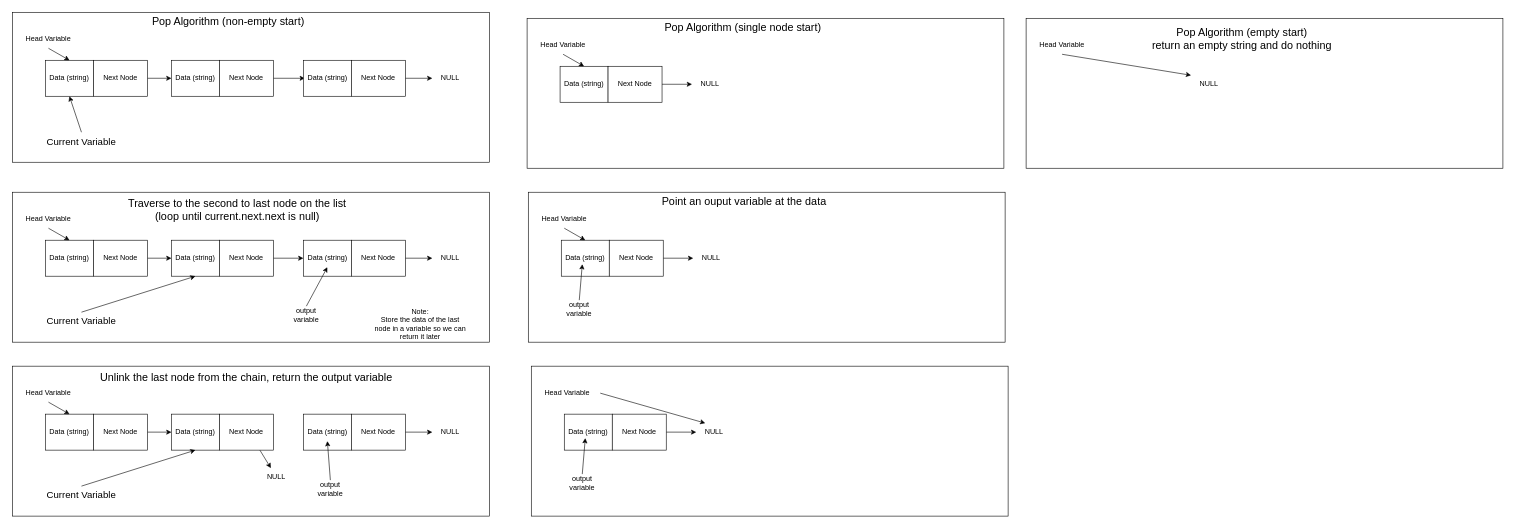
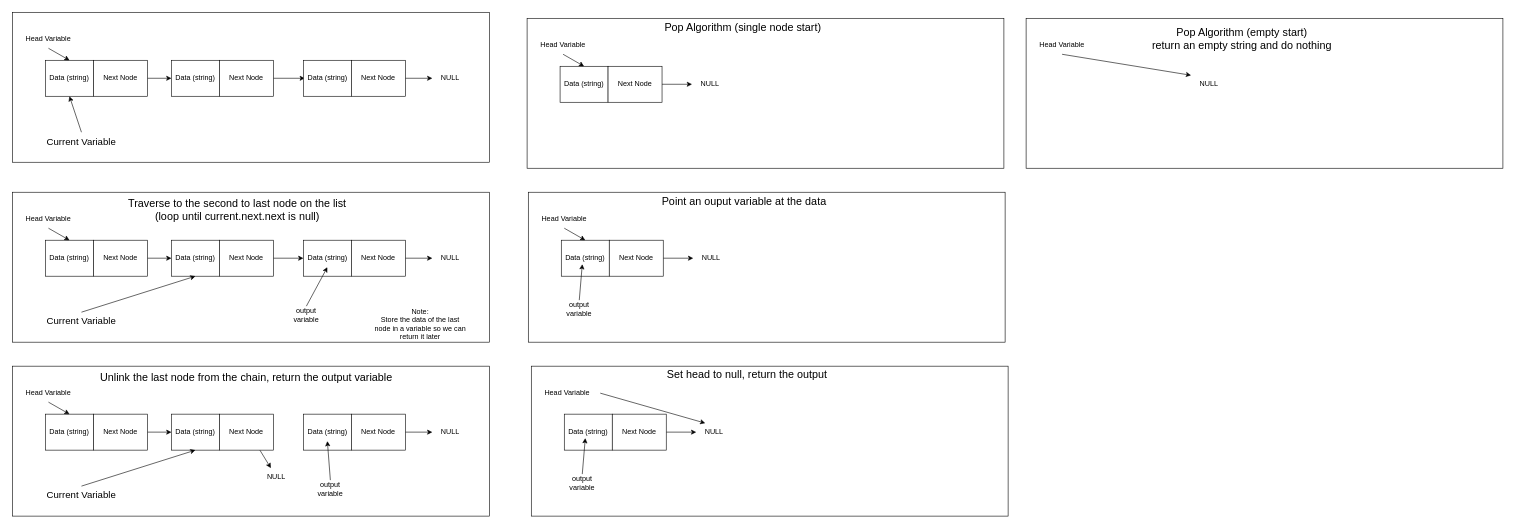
node "Pop Algorithm (non-empty start)": removed
node "Set head to null, return the output": added
